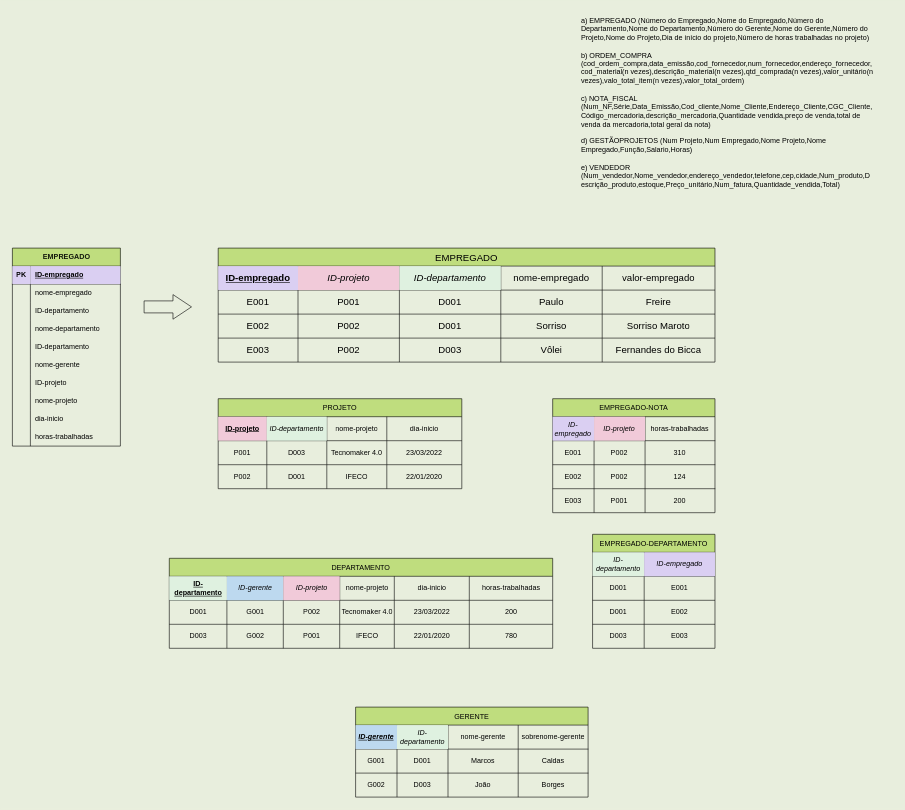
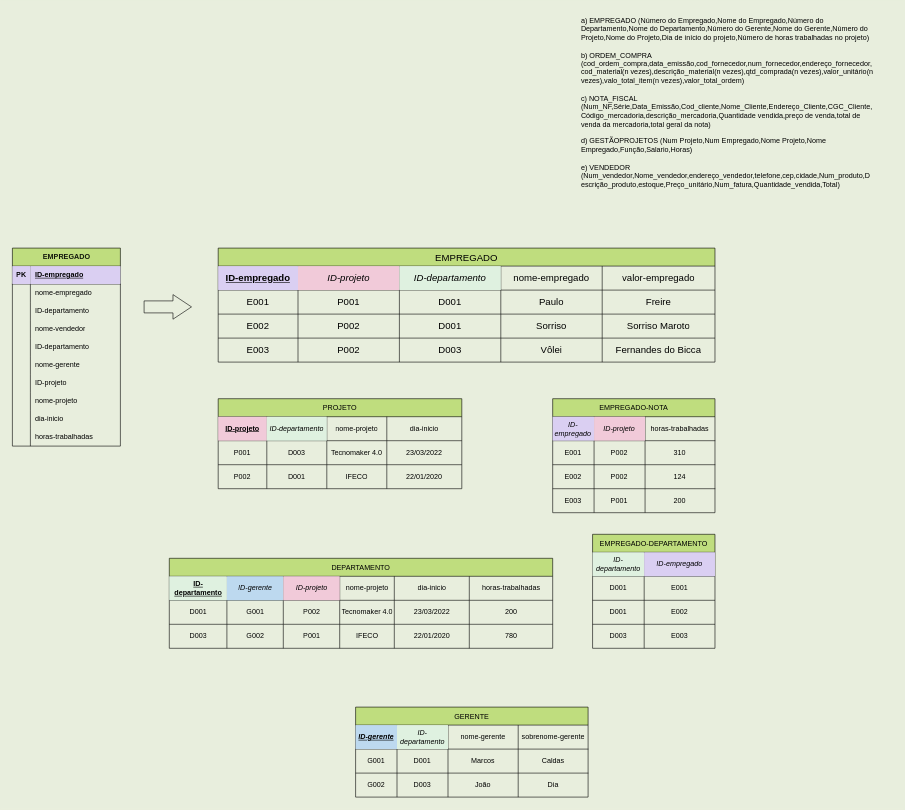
node "nome-departamento": label "nome-departamento" -> "nome-vendedor"
node "Borges": label "Borges" -> "Dia"
